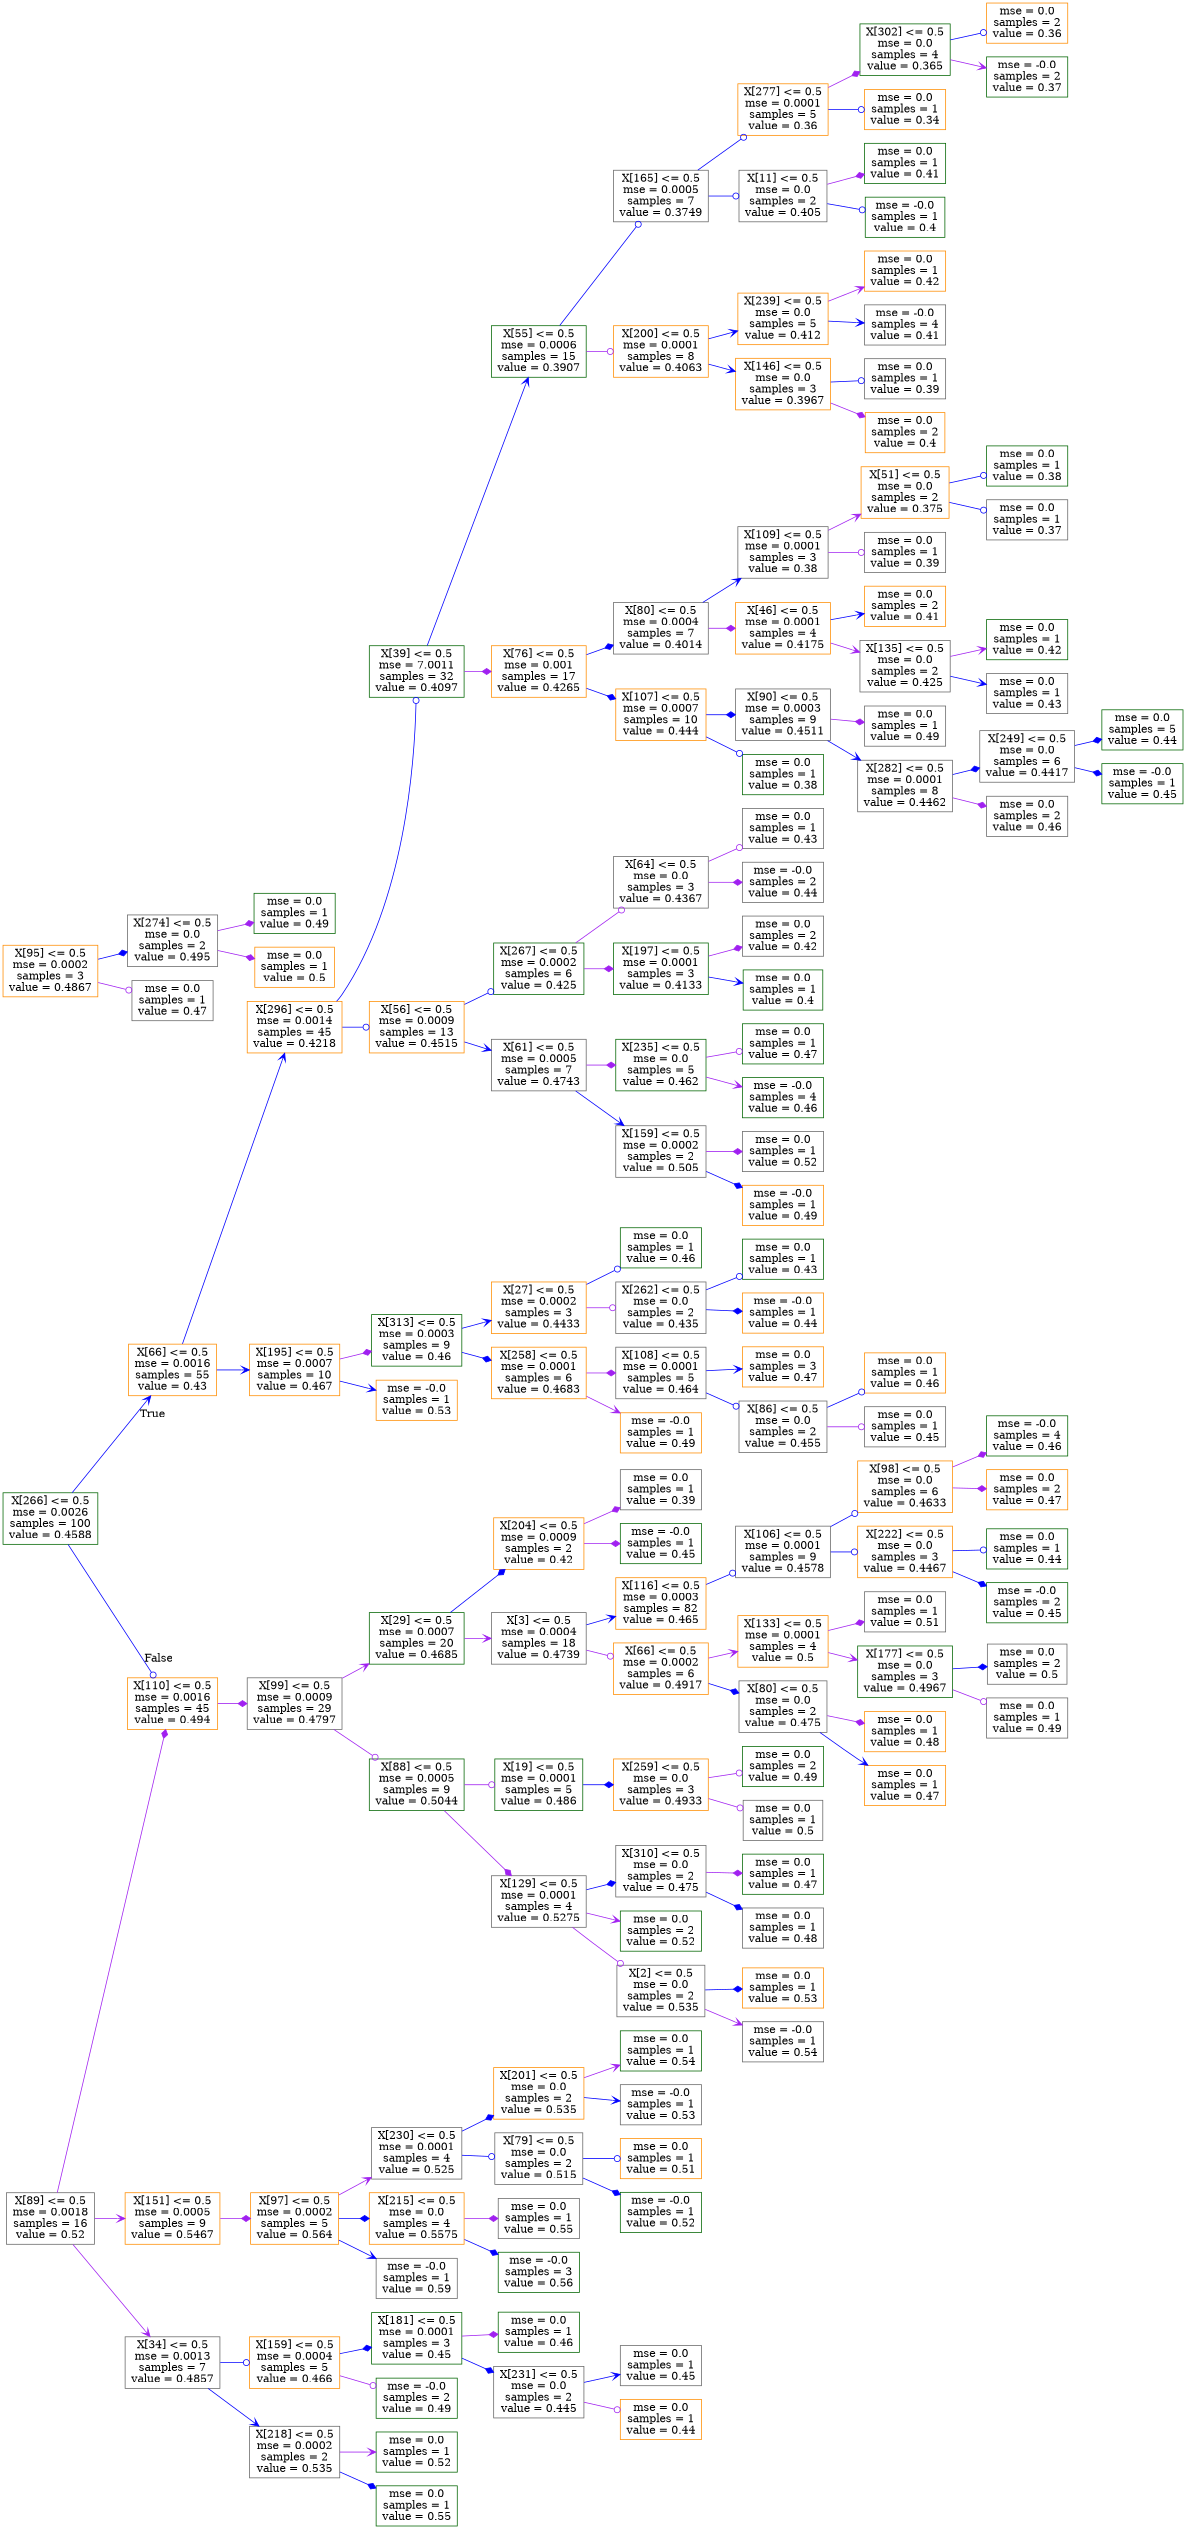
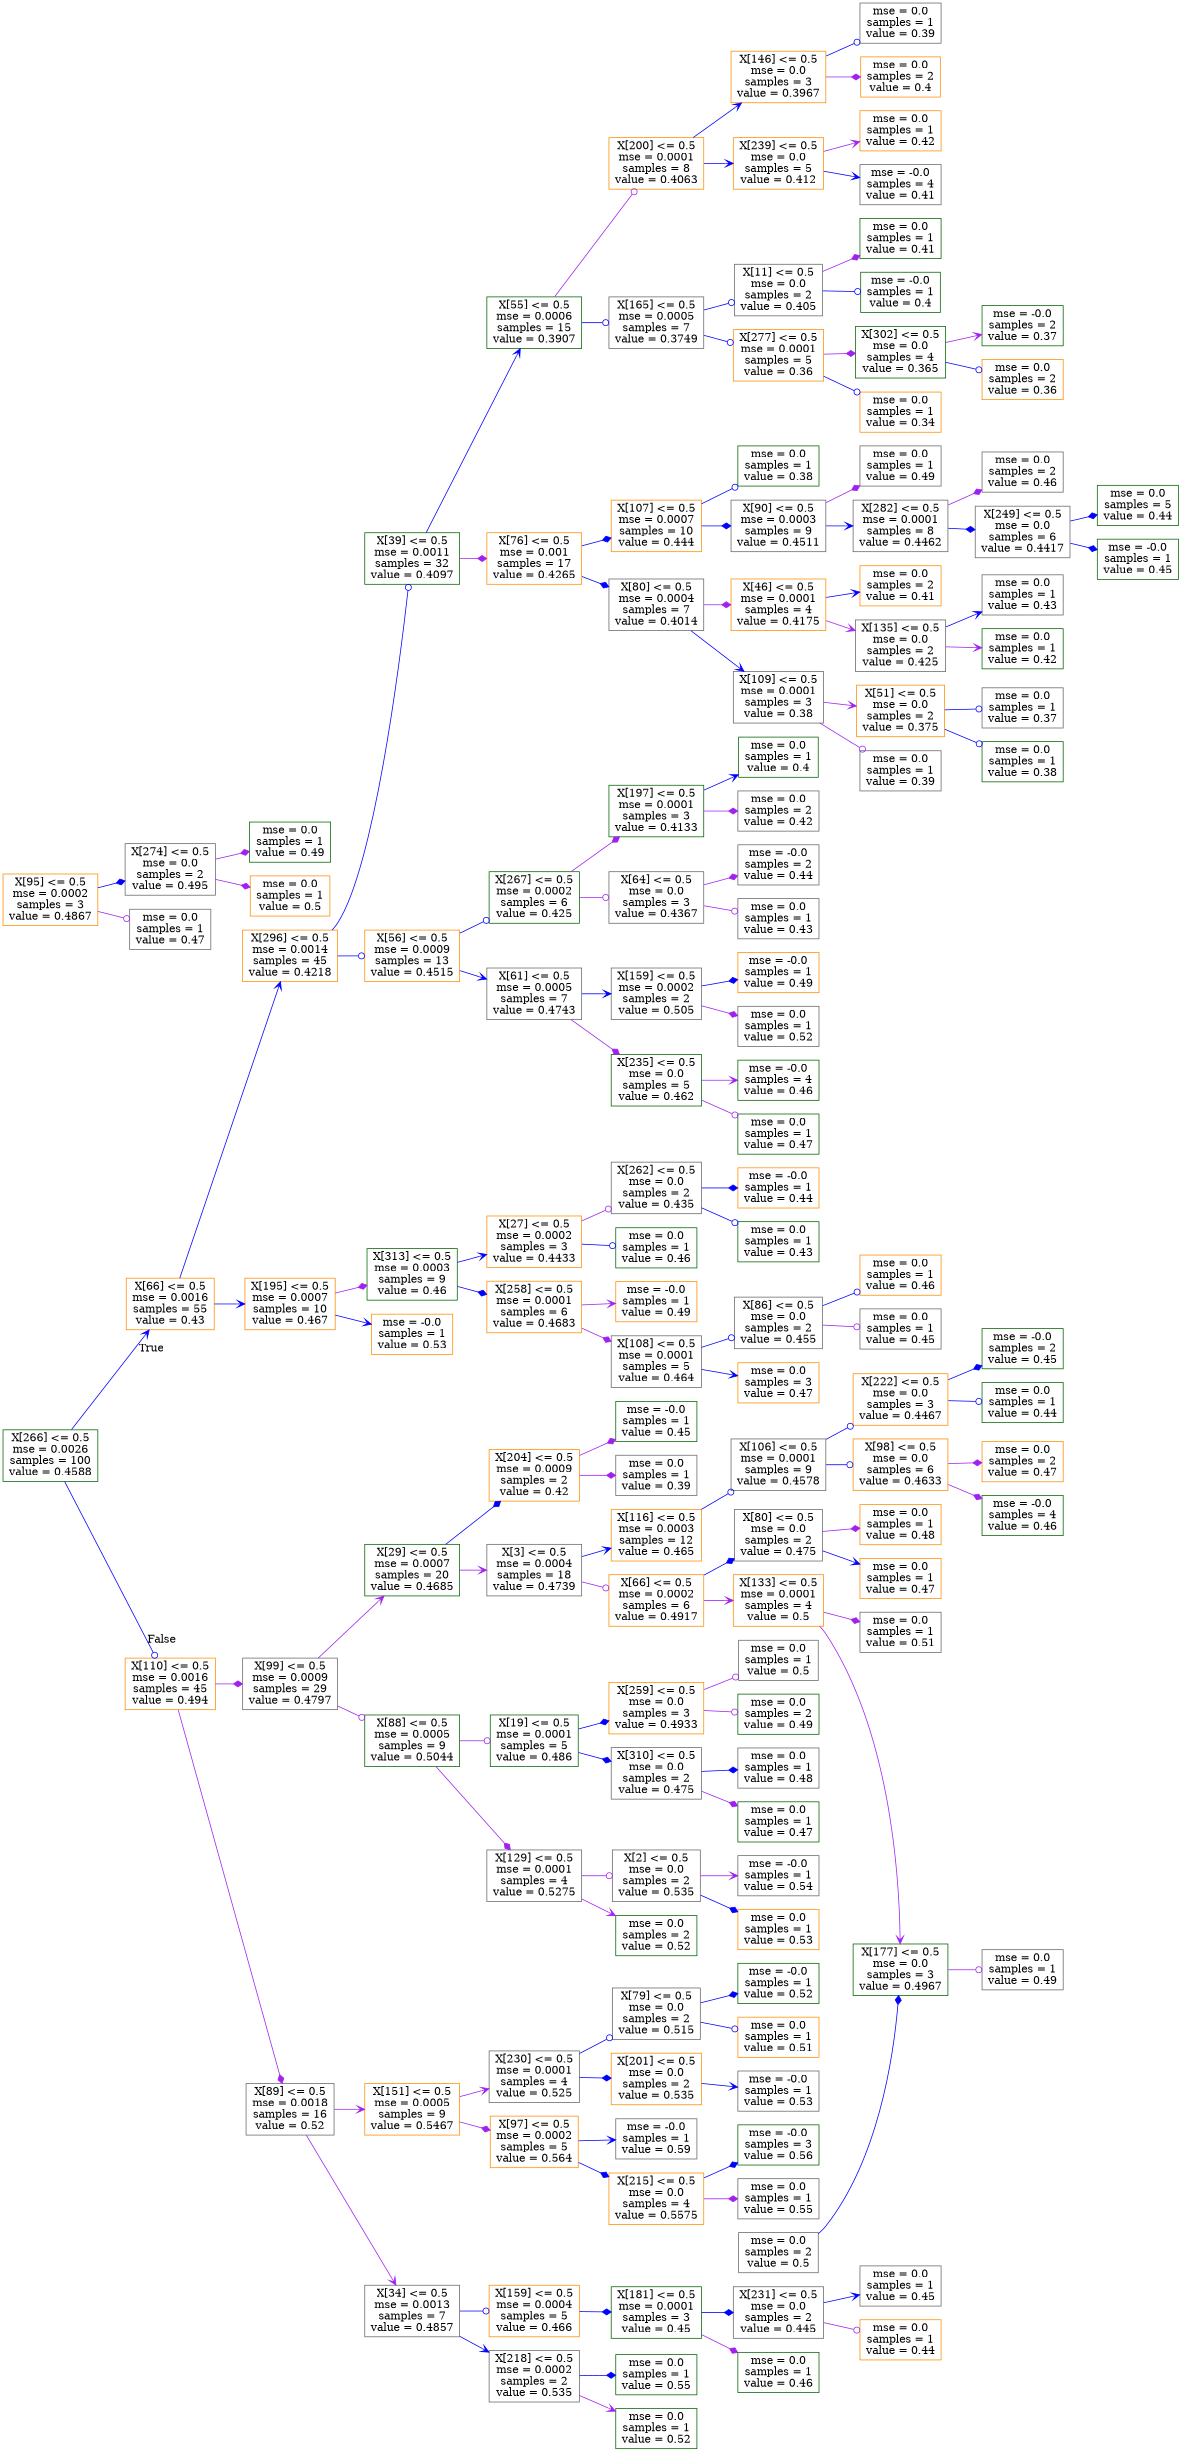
node "X[39] <= 0.5 mse = 7.0011 samples = 32 value = 0.4097": label "X[39] <= 0.5 mse = 7.0011 samples = 32 value = 0.4097" -> "X[39] <= 0.5 mse = 0.0011 samples = 32 value = 0.4097"
node "X[116] <= 0.5 mse = 0.0003 samples = 82 value = 0.465": label "X[116] <= 0.5 mse = 0.0003 samples = 82 value = 0.465" -> "X[116] <= 0.5 mse = 0.0003 samples = 12 value = 0.465"
edge "X[177] <= 0.5 mse = 0.0 samples = 3 value = 0.4967" -> "mse = 0.0 samples = 2 value = 0.5": reversed
edge "X[129] <= 0.5 mse = 0.0001 samples = 4 value = 0.5275" -> "X[310] <= 0.5 mse = 0.0 samples = 2 value = 0.475": now "X[19] <= 0.5 mse = 0.0001 samples = 5 value = 0.486" -> "X[310] <= 0.5 mse = 0.0 samples = 2 value = 0.475"
edge "X[89] <= 0.5 mse = 0.0018 samples = 16 value = 0.52" -> "X[110] <= 0.5 mse = 0.0016 samples = 45 value = 0.494": reversed
node "mse = 0.0 samples = 1 value = 0.54": removed
edge "X[97] <= 0.5 mse = 0.0002 samples = 5 value = 0.564" -> "X[230] <= 0.5 mse = 0.0001 samples = 4 value = 0.525": now "X[151] <= 0.5 mse = 0.0005 samples = 9 value = 0.5467" -> "X[230] <= 0.5 mse = 0.0001 samples = 4 value = 0.525"
node "mse = -0.0 samples = 2 value = 0.49": removed
